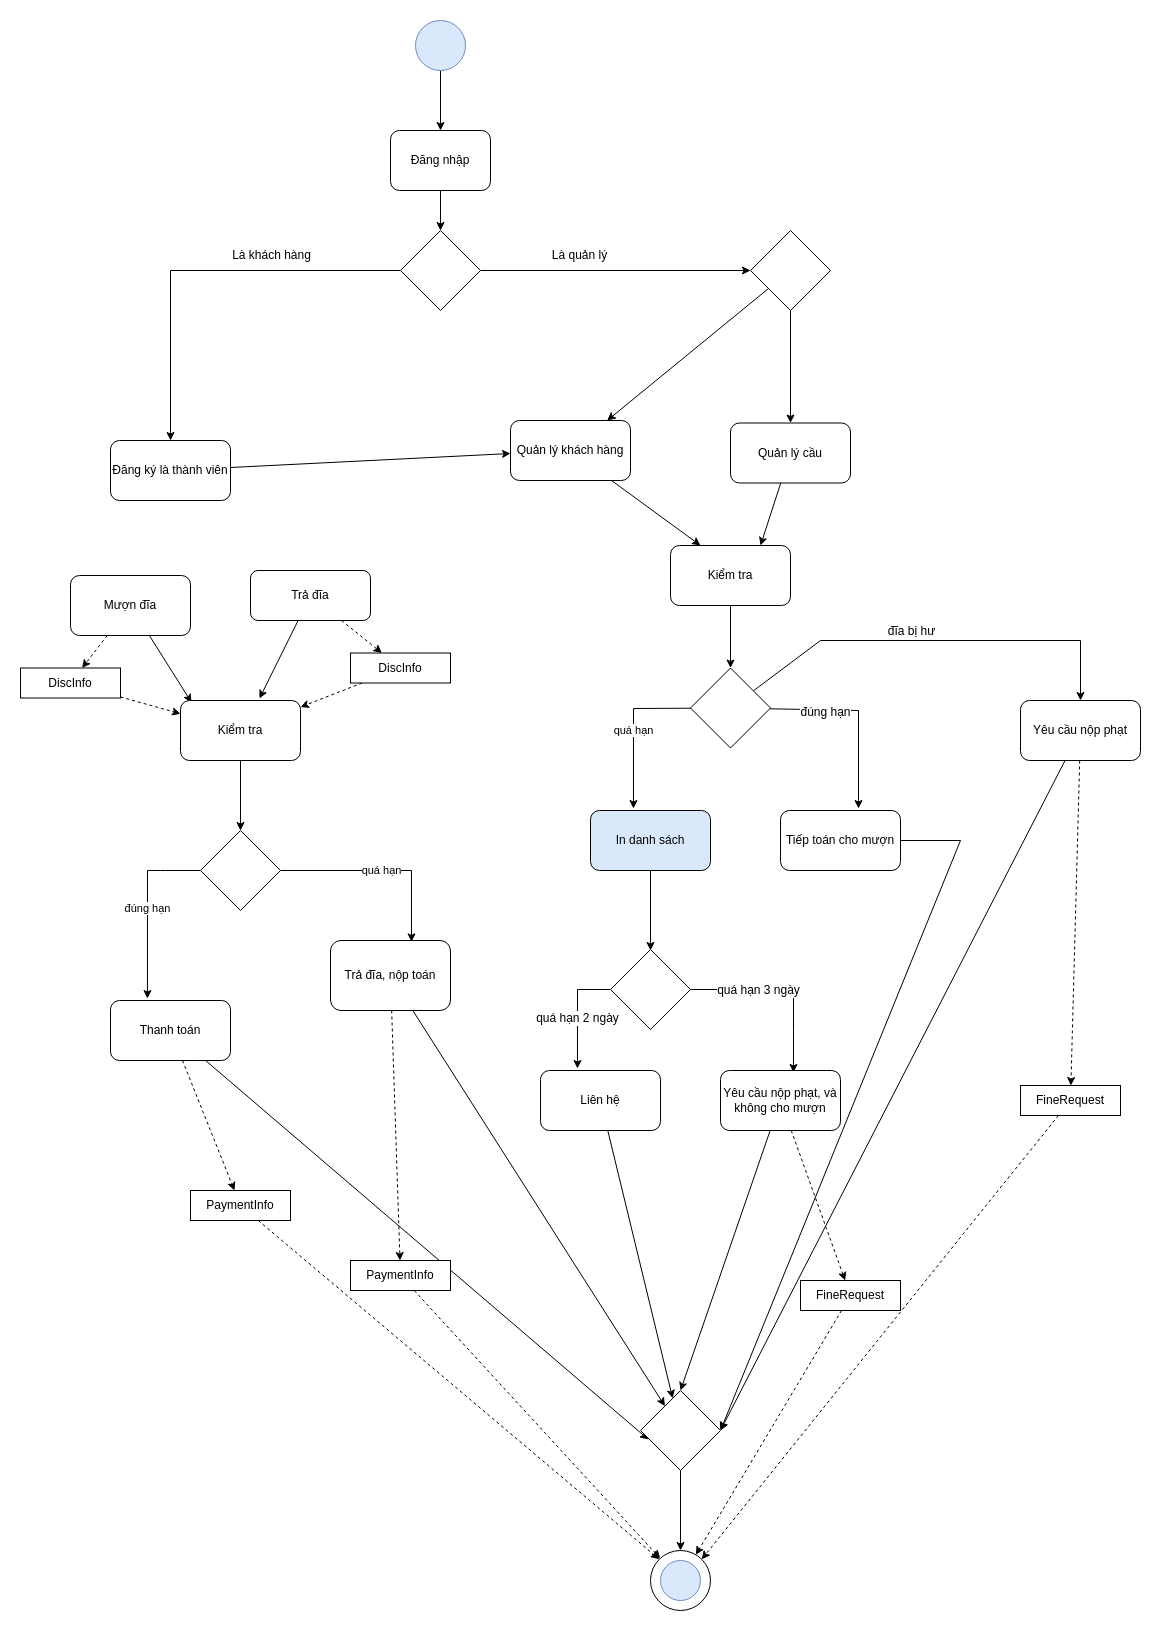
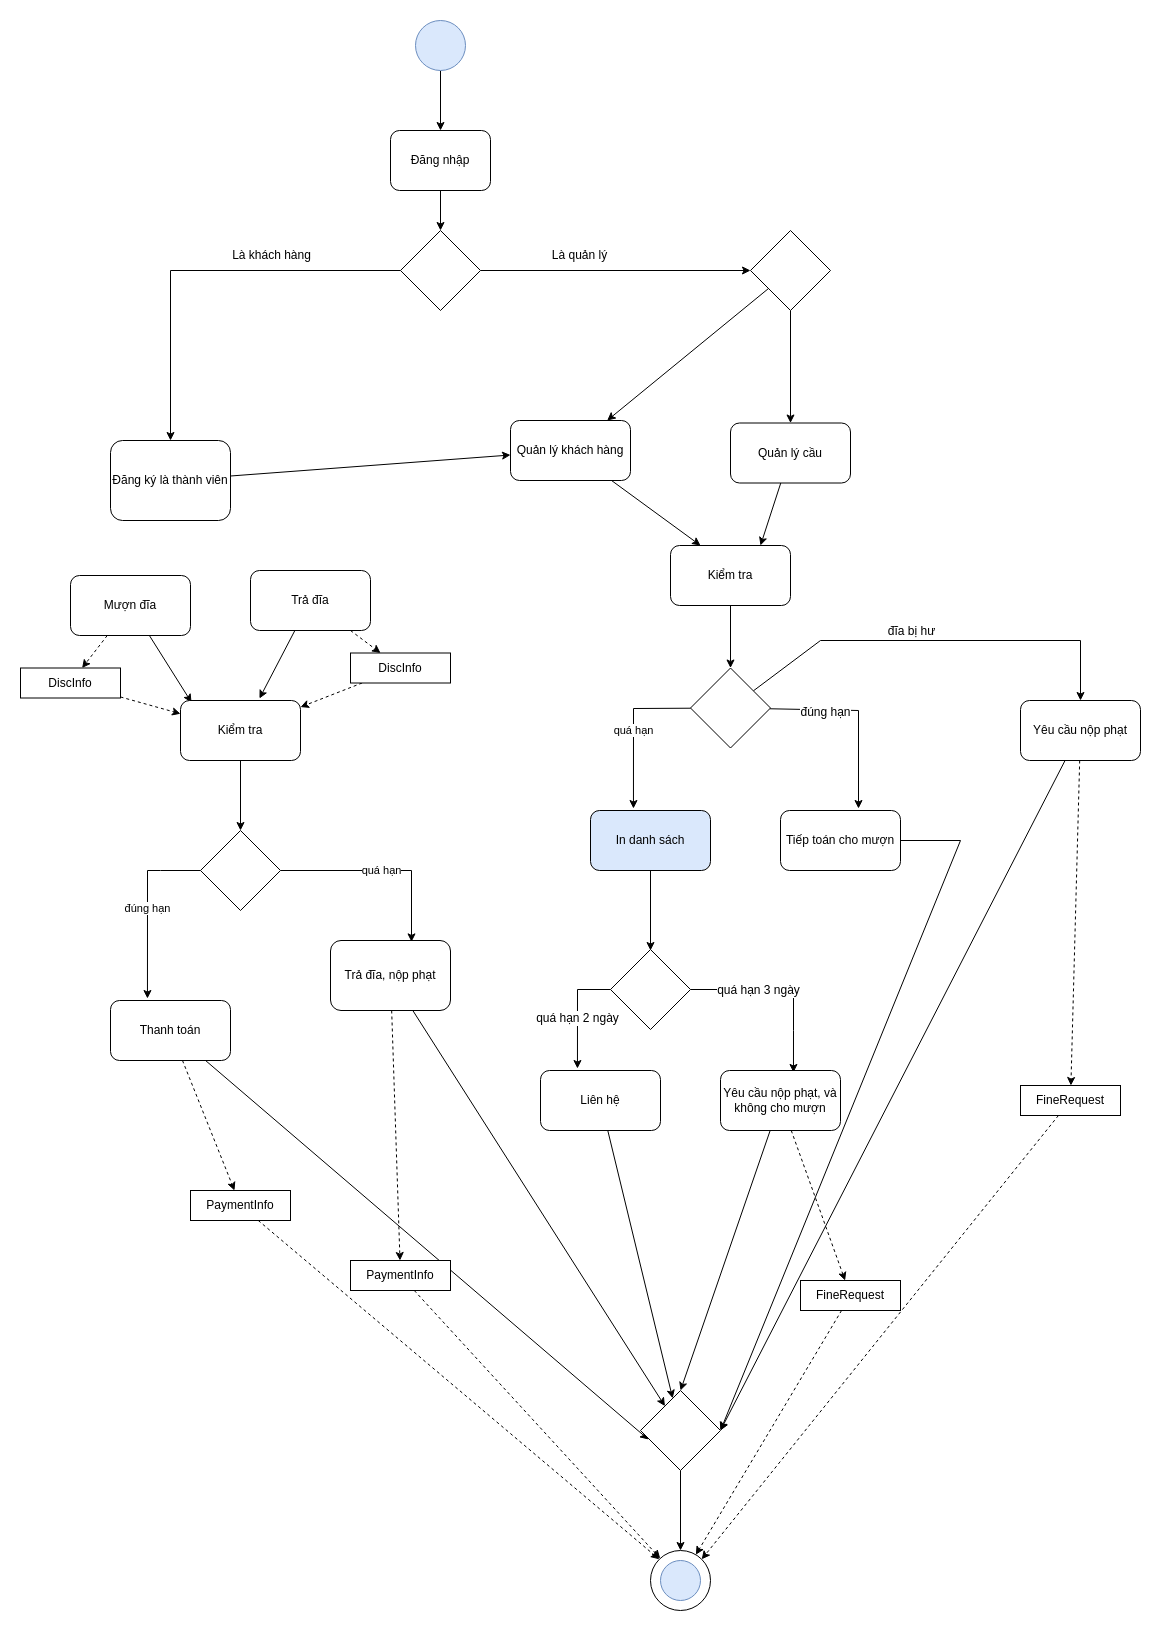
node "Đăng ký là thành viên": size 120x60 -> 120x80
node "Trả đĩa": size 120x50 -> 120x60
node "Trả đĩa, nộp toán": label "Trả đĩa, nộp toán" -> "Trả đĩa, nộp phạt"
